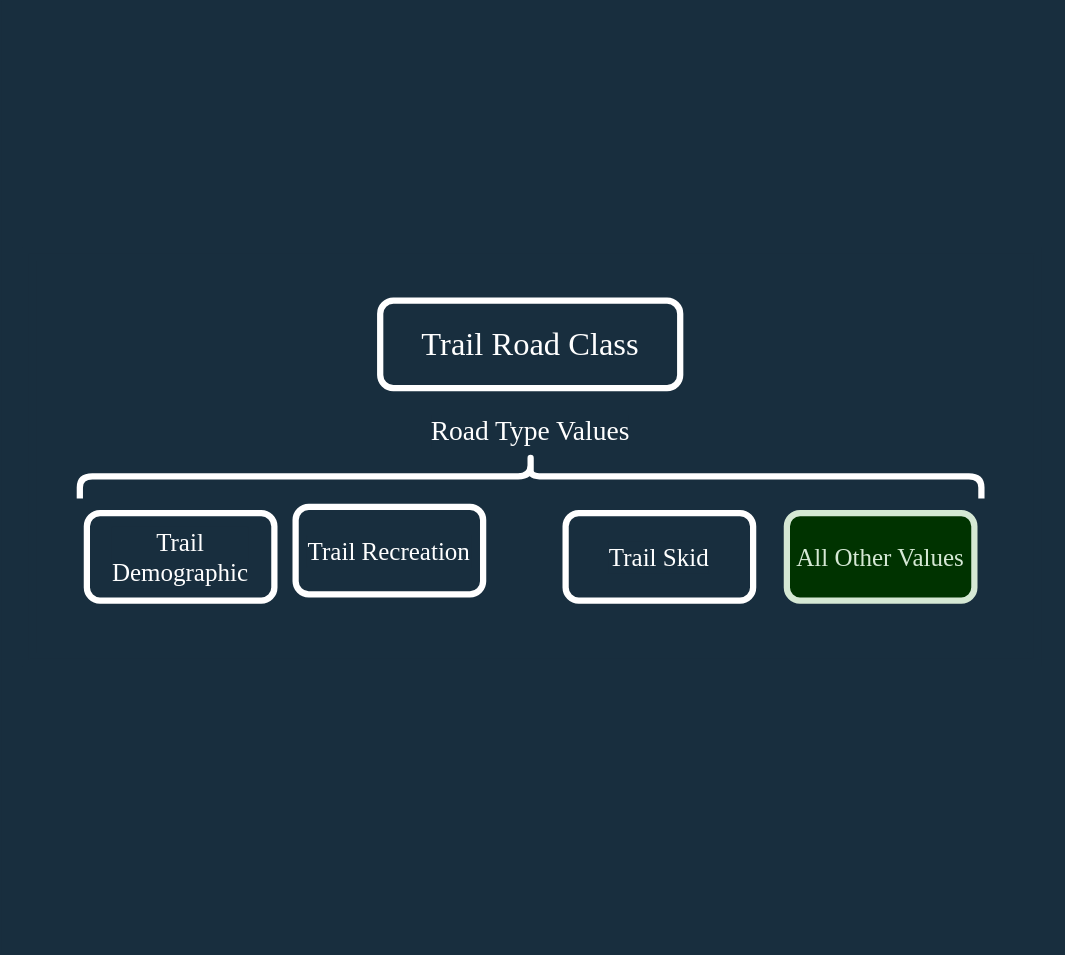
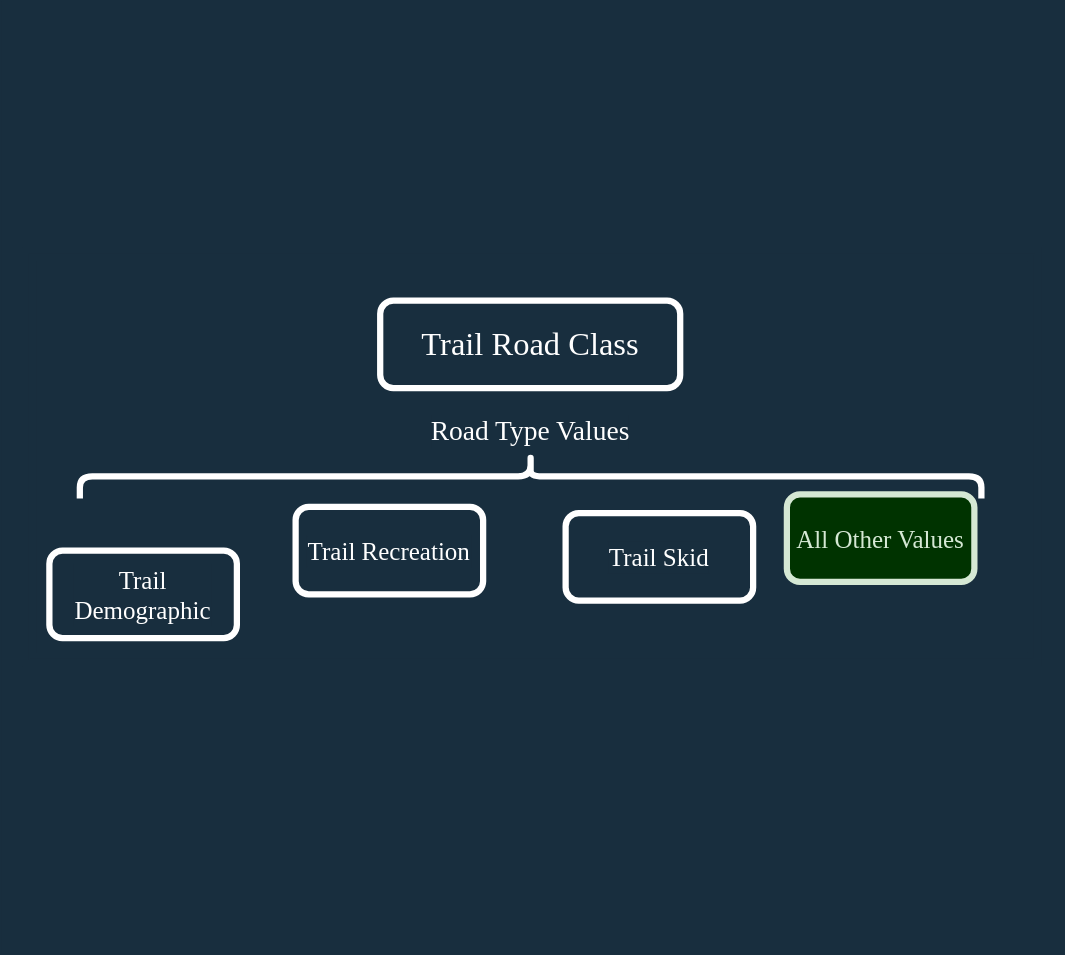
node "Trail Demographic": moved (181, 557) -> (143, 594)
node "All Other Values": moved (881, 557) -> (881, 538)
